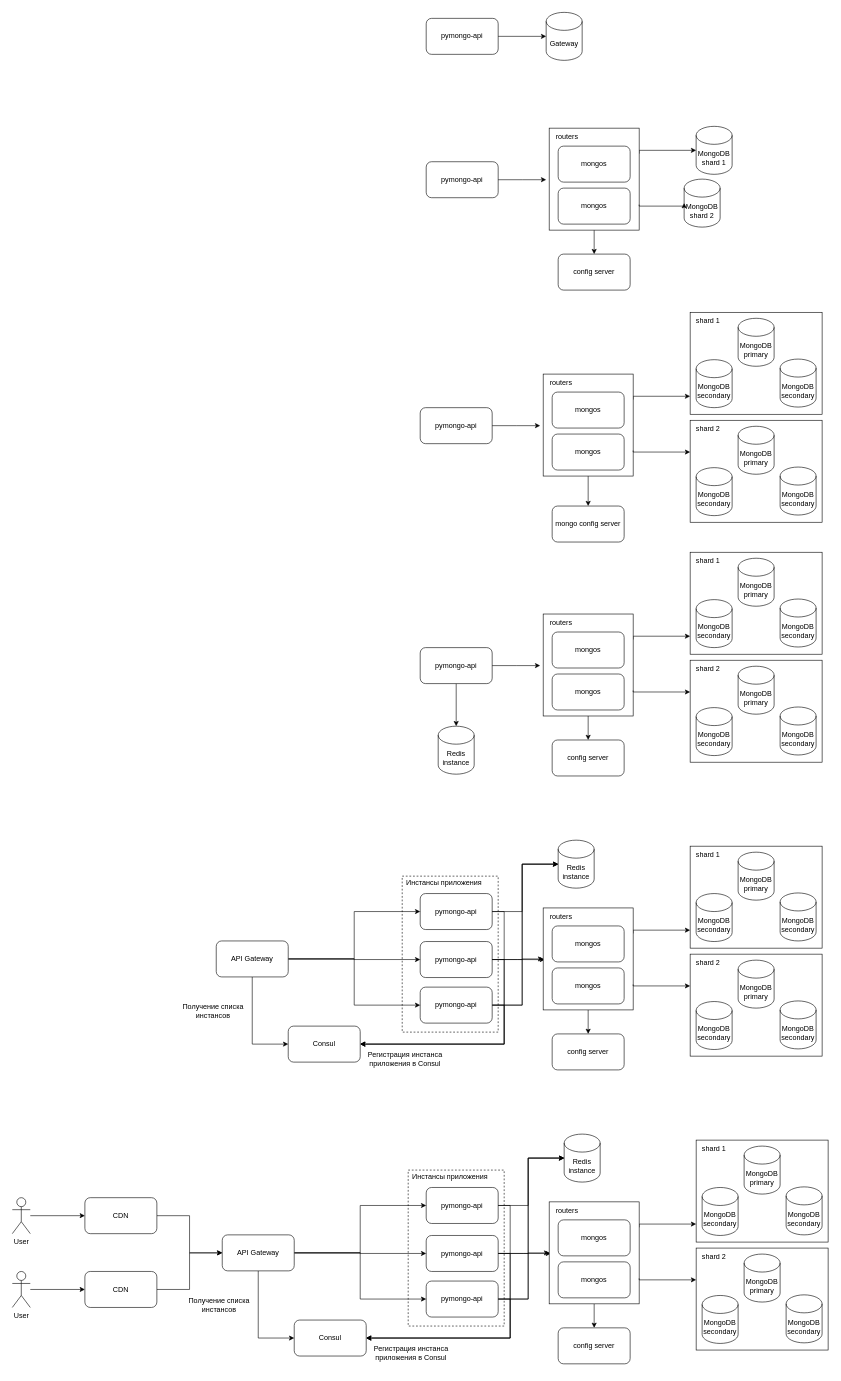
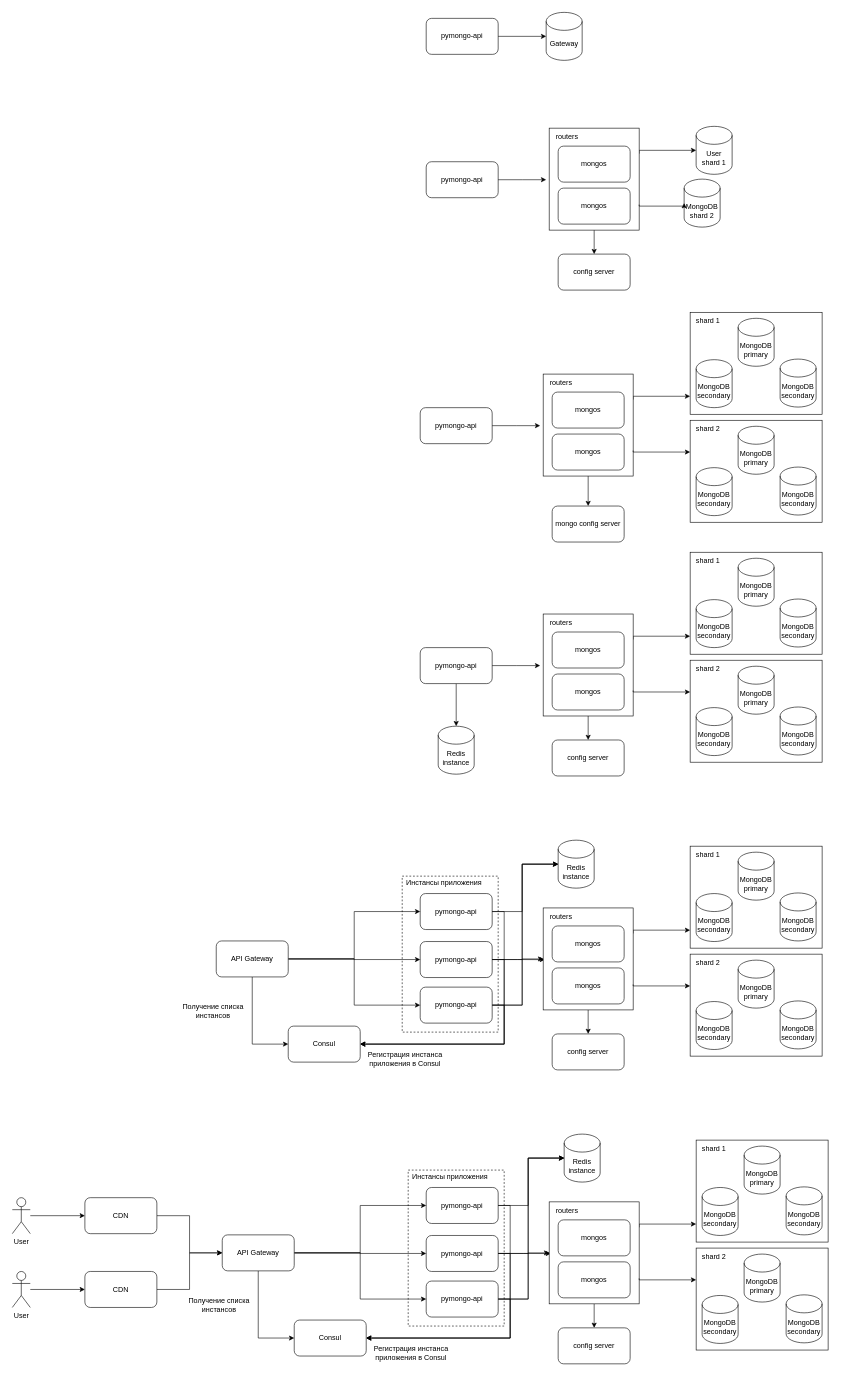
node "MongoDB shard 1": label "MongoDB shard 1" -> "User shard 1"
